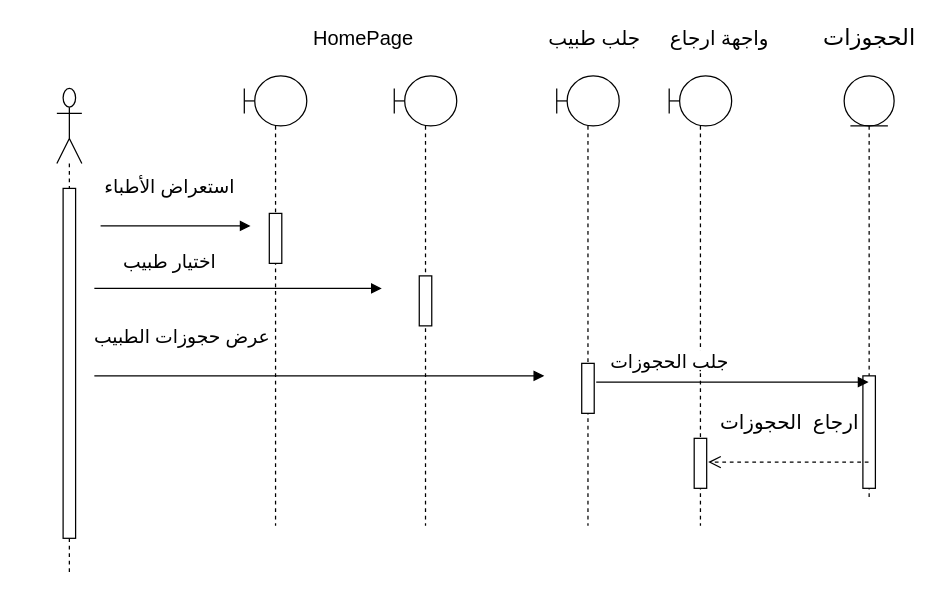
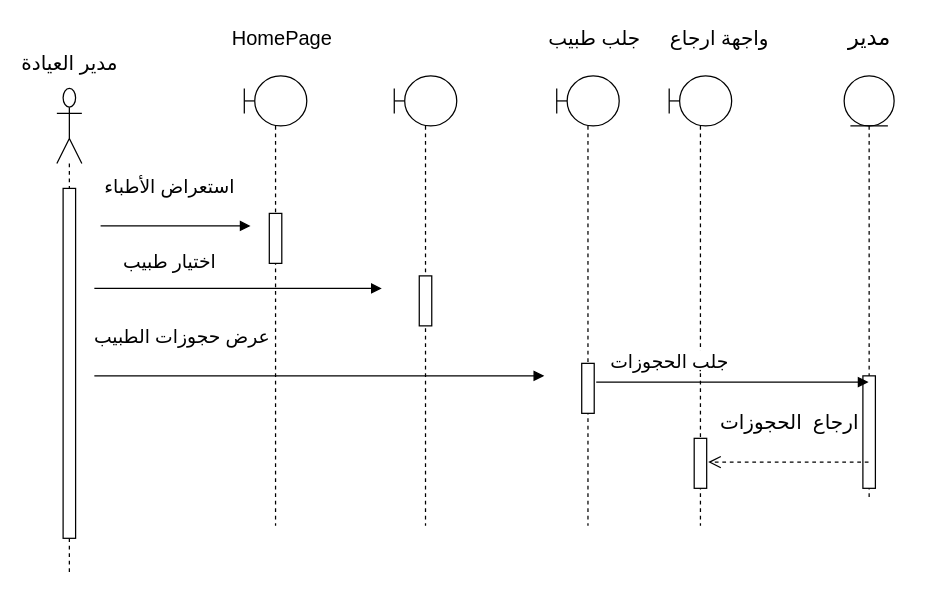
node "HomePage": moved (363, 38) -> (282, 38)
node "الحجوزات": label "الحجوزات" -> "مدير"
node "مدير العيادة": added
